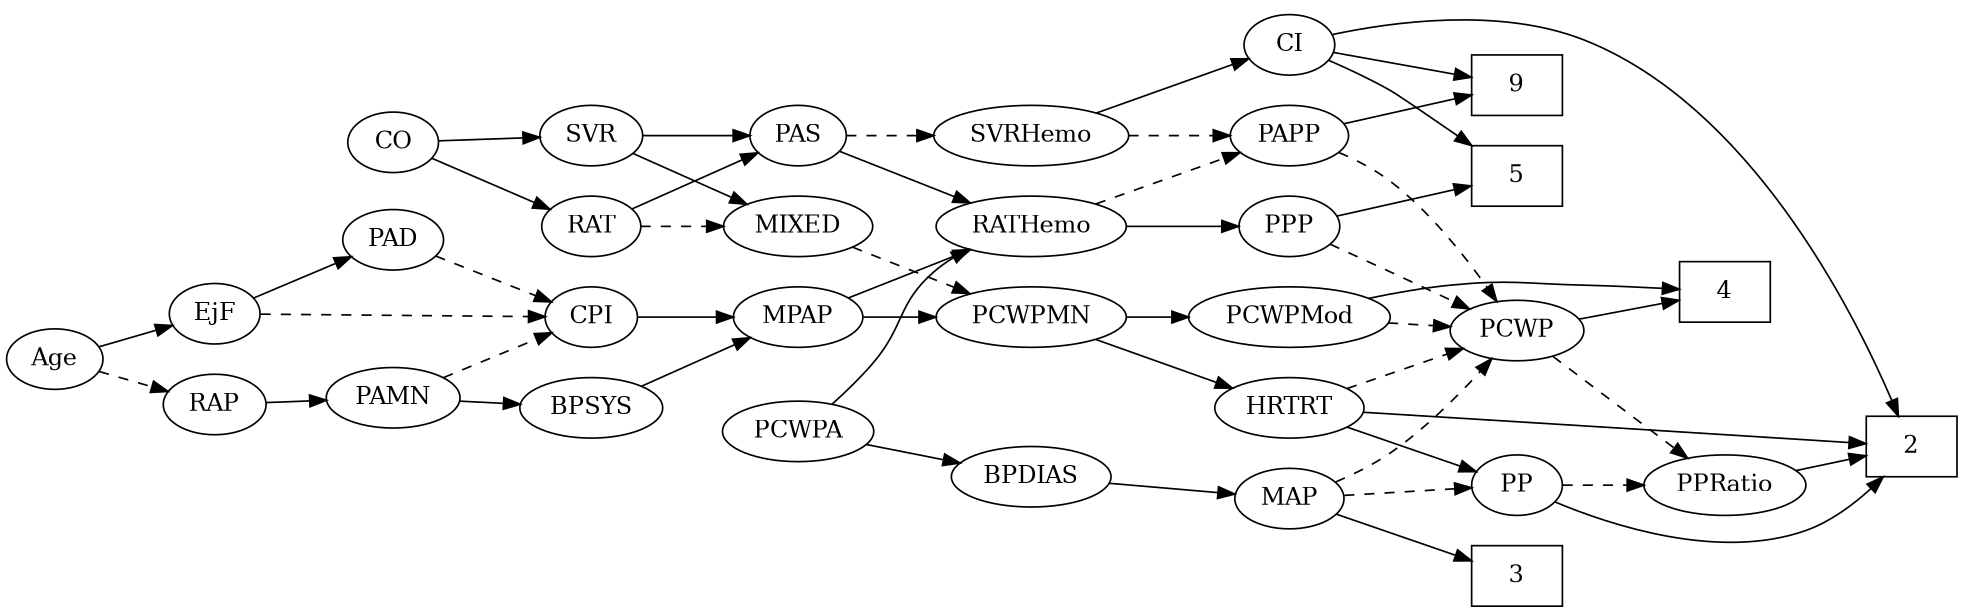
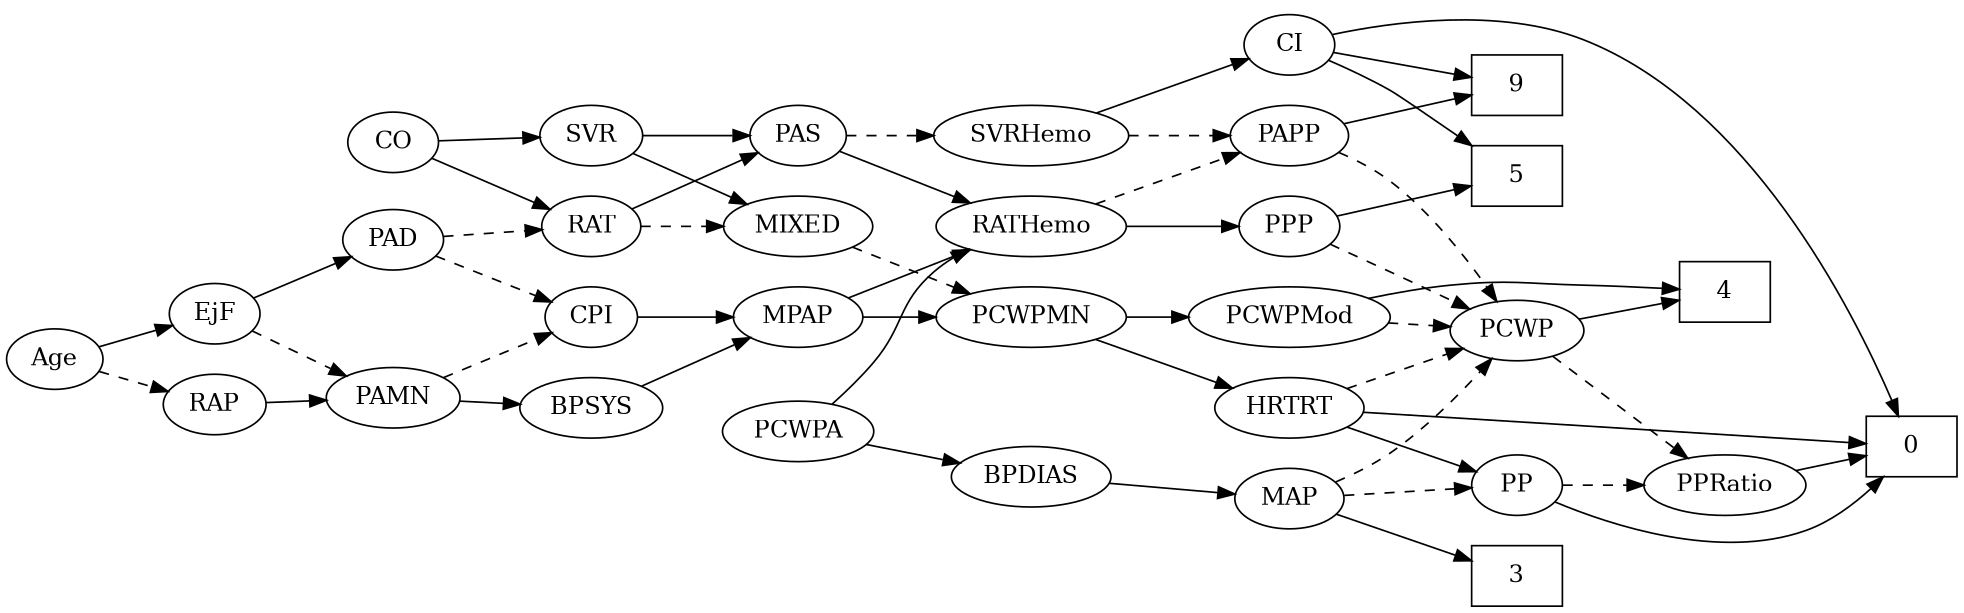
edge "PAD" -> "RAT": added
edge "EjF" -> "CPI": now "EjF" -> "PAMN"
node "2": label "2" -> "0"
